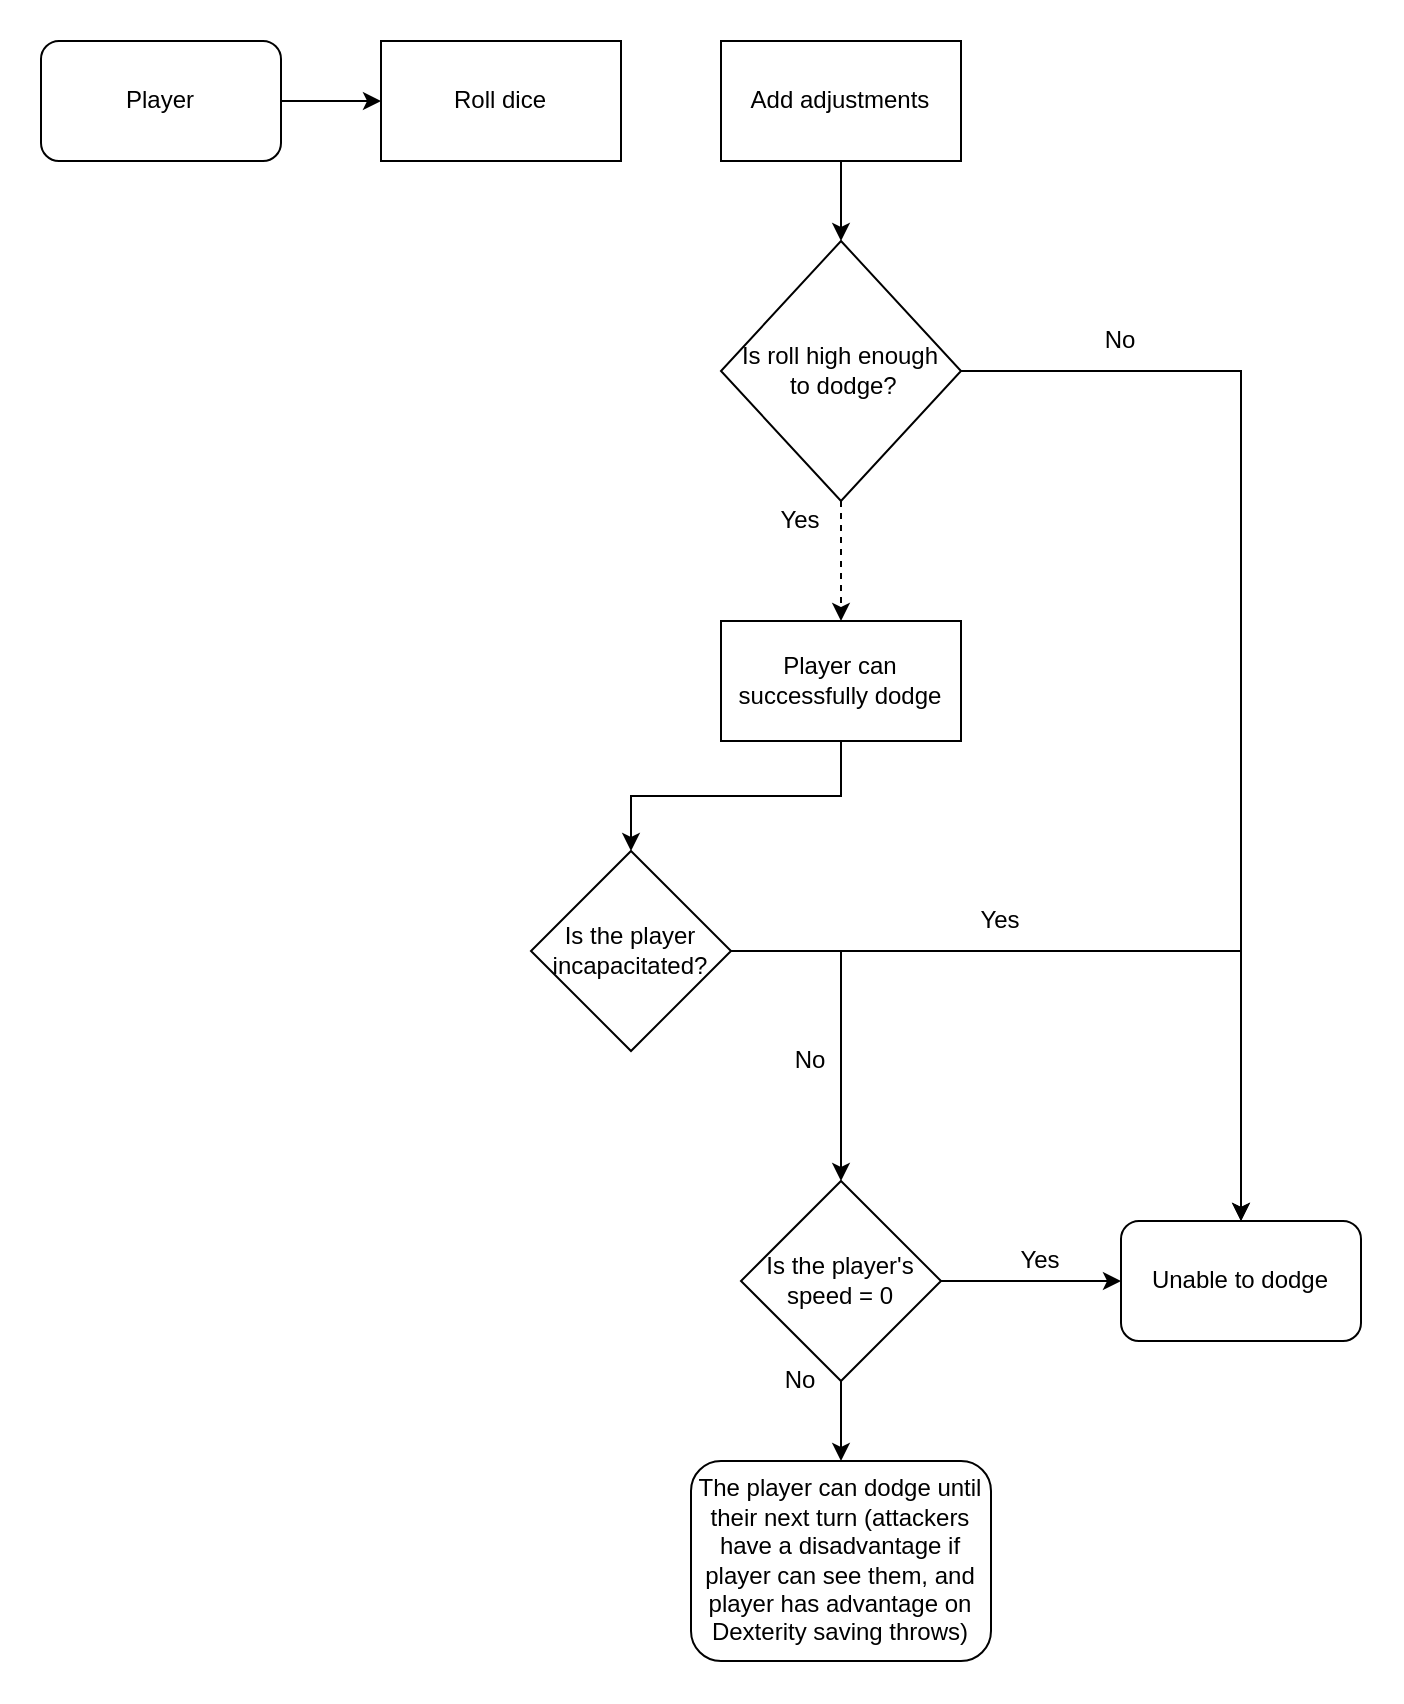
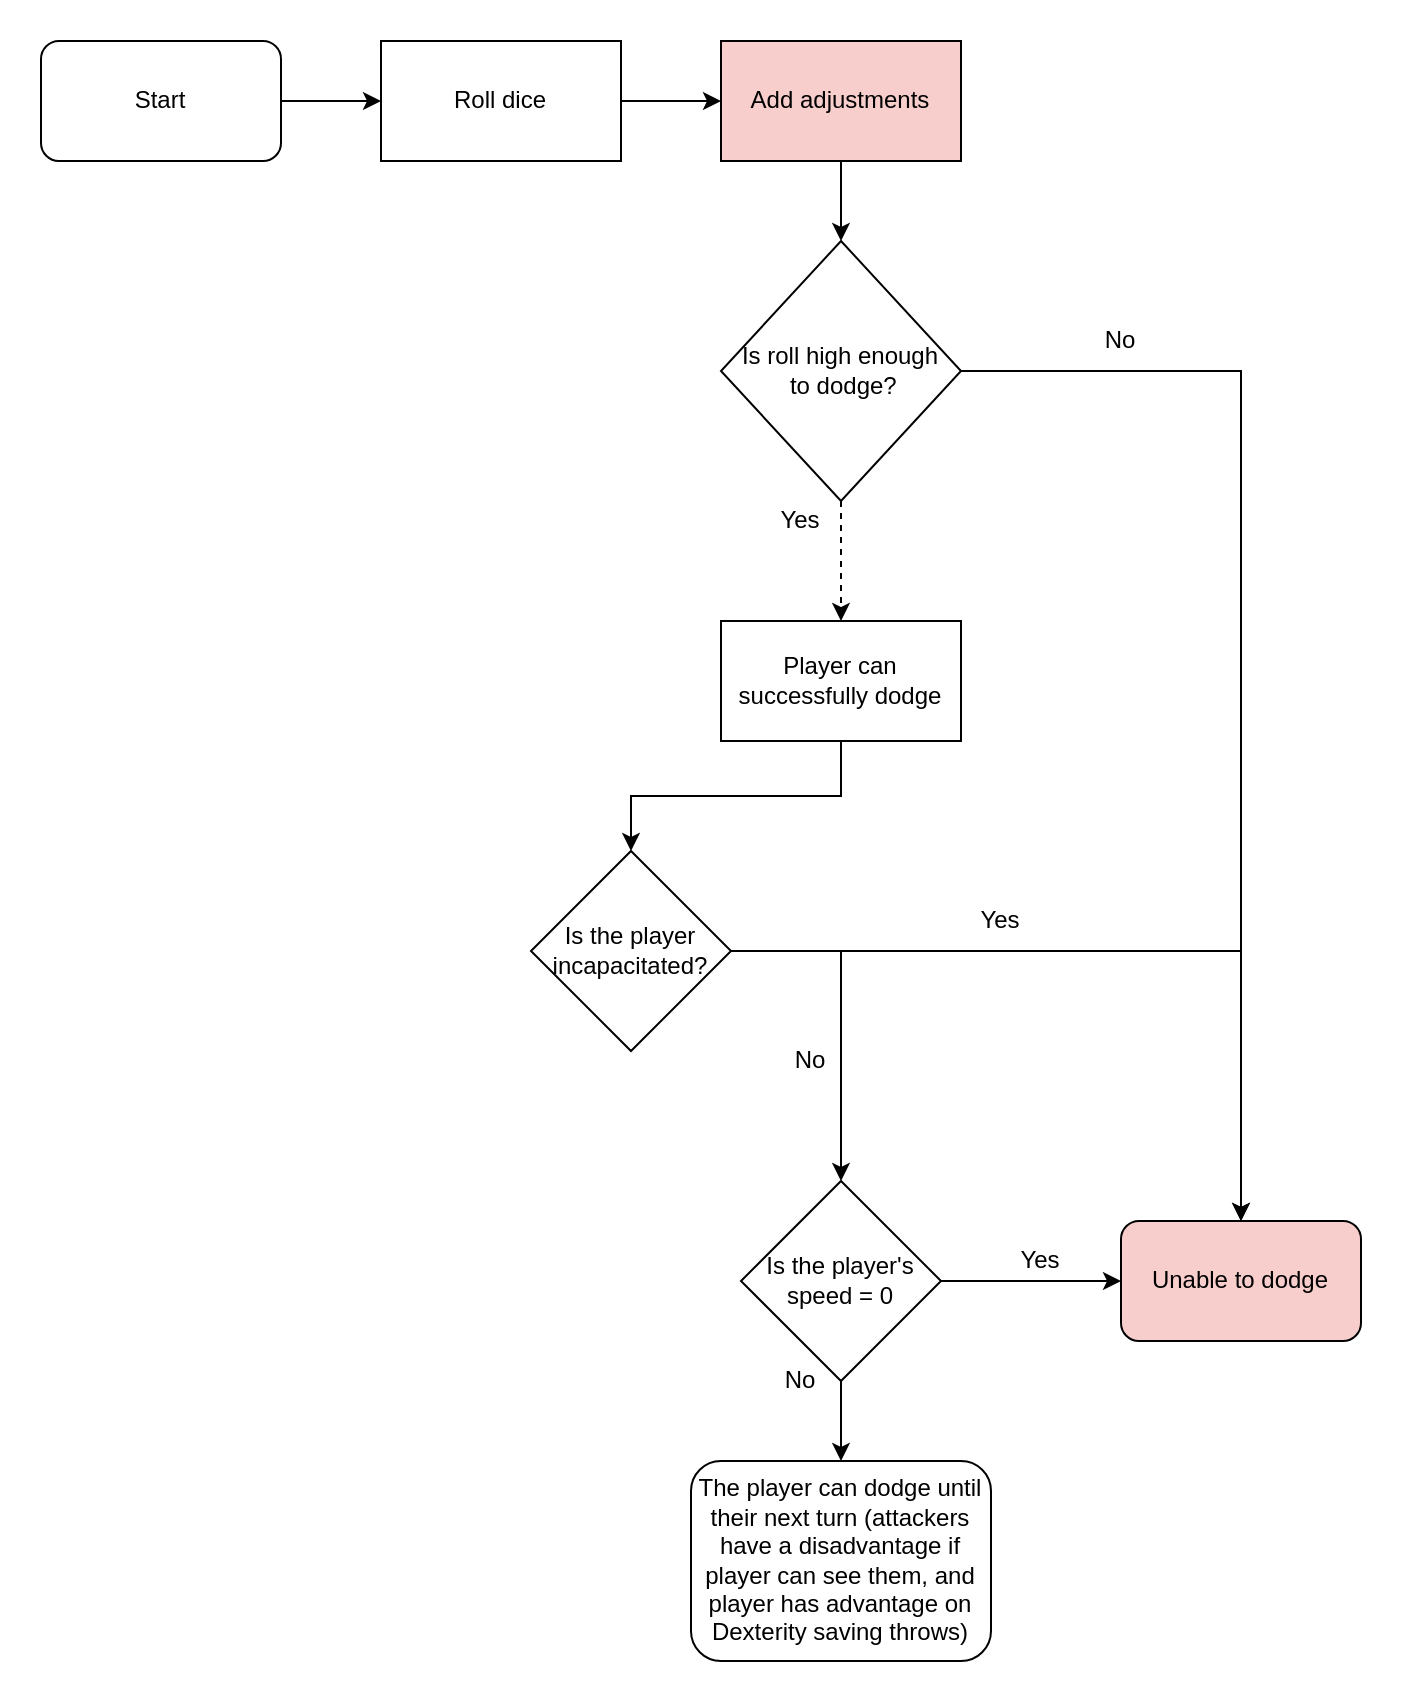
node "Player": label "Player" -> "Start"
edge "Roll dice" -> "Add adjustments": added
node "Add adjustments": fillcolor #ffffff -> #f8cecc
node "Unable to dodge": fillcolor #ffffff -> #f8cecc
